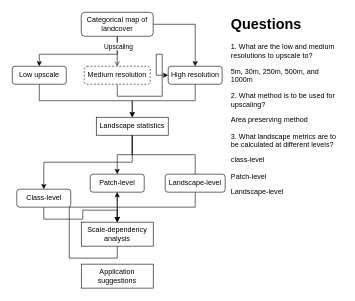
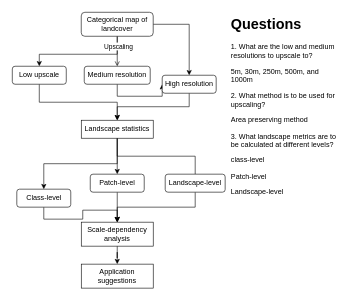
node "Medium resolution": style dashed -> solid
node "High resolution": moved (195, 75) -> (189, 84)
node "Landscape statistics": moved (132, 126) -> (117, 129)
edge "Scale-dependency analysis" -> "Patch-level": now "Scale-dependency analysis" -> "Application suggestions"
